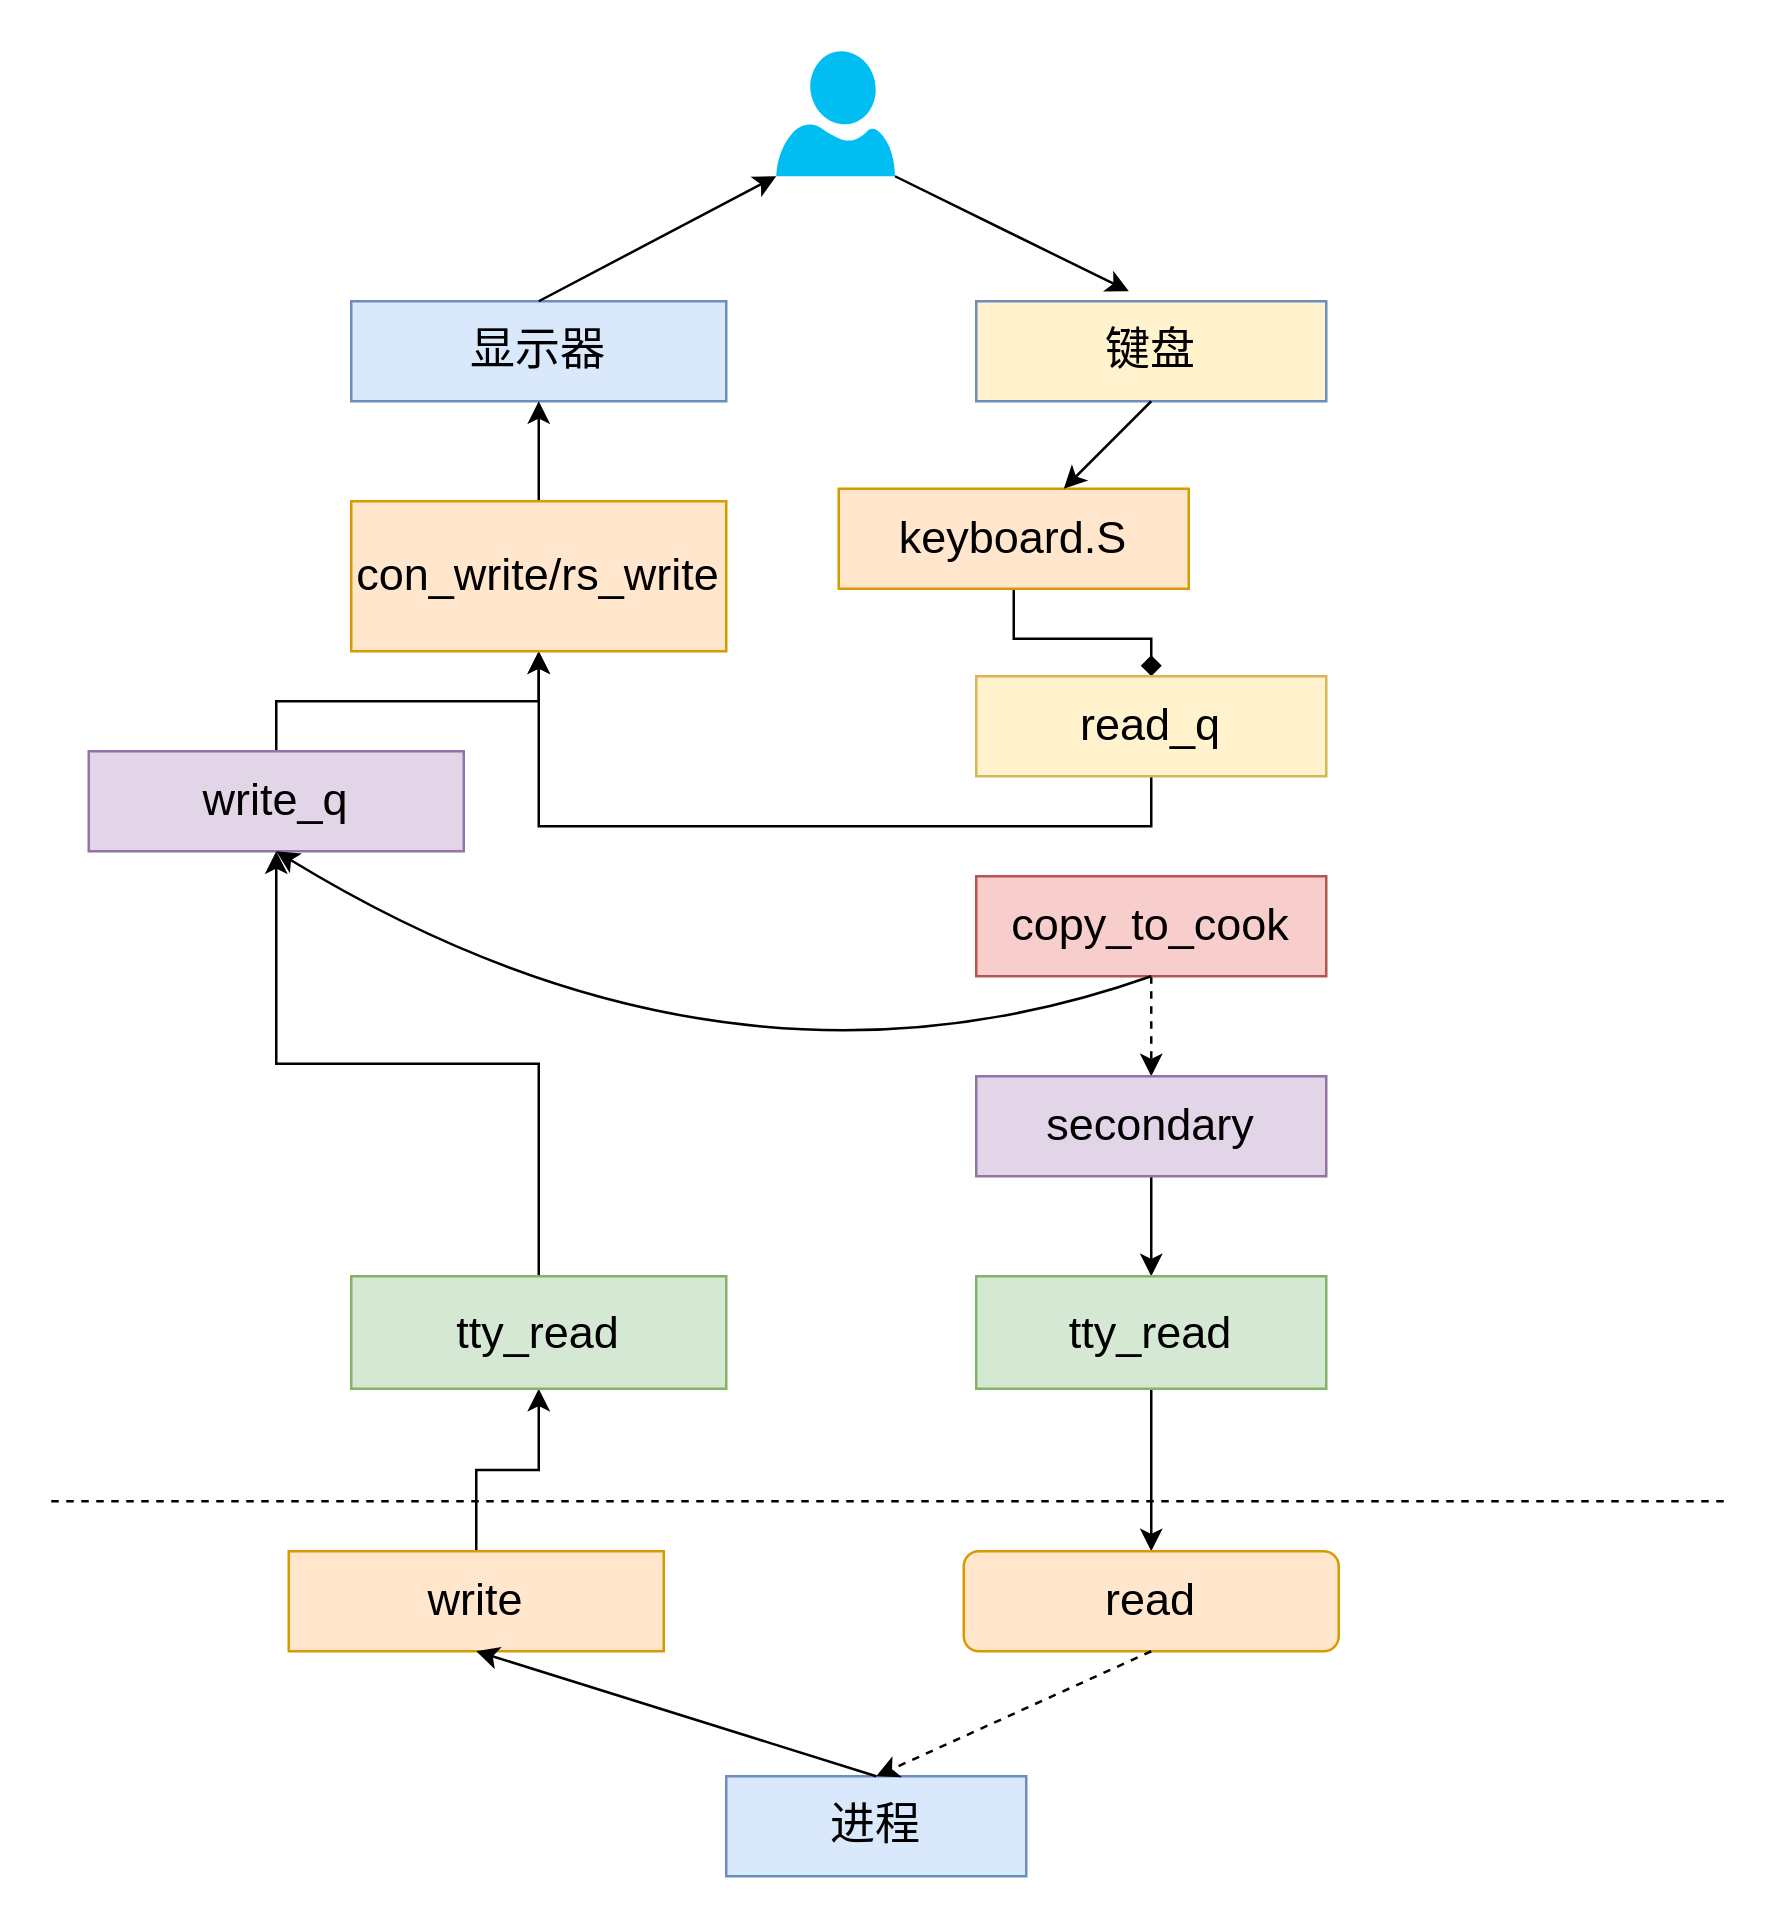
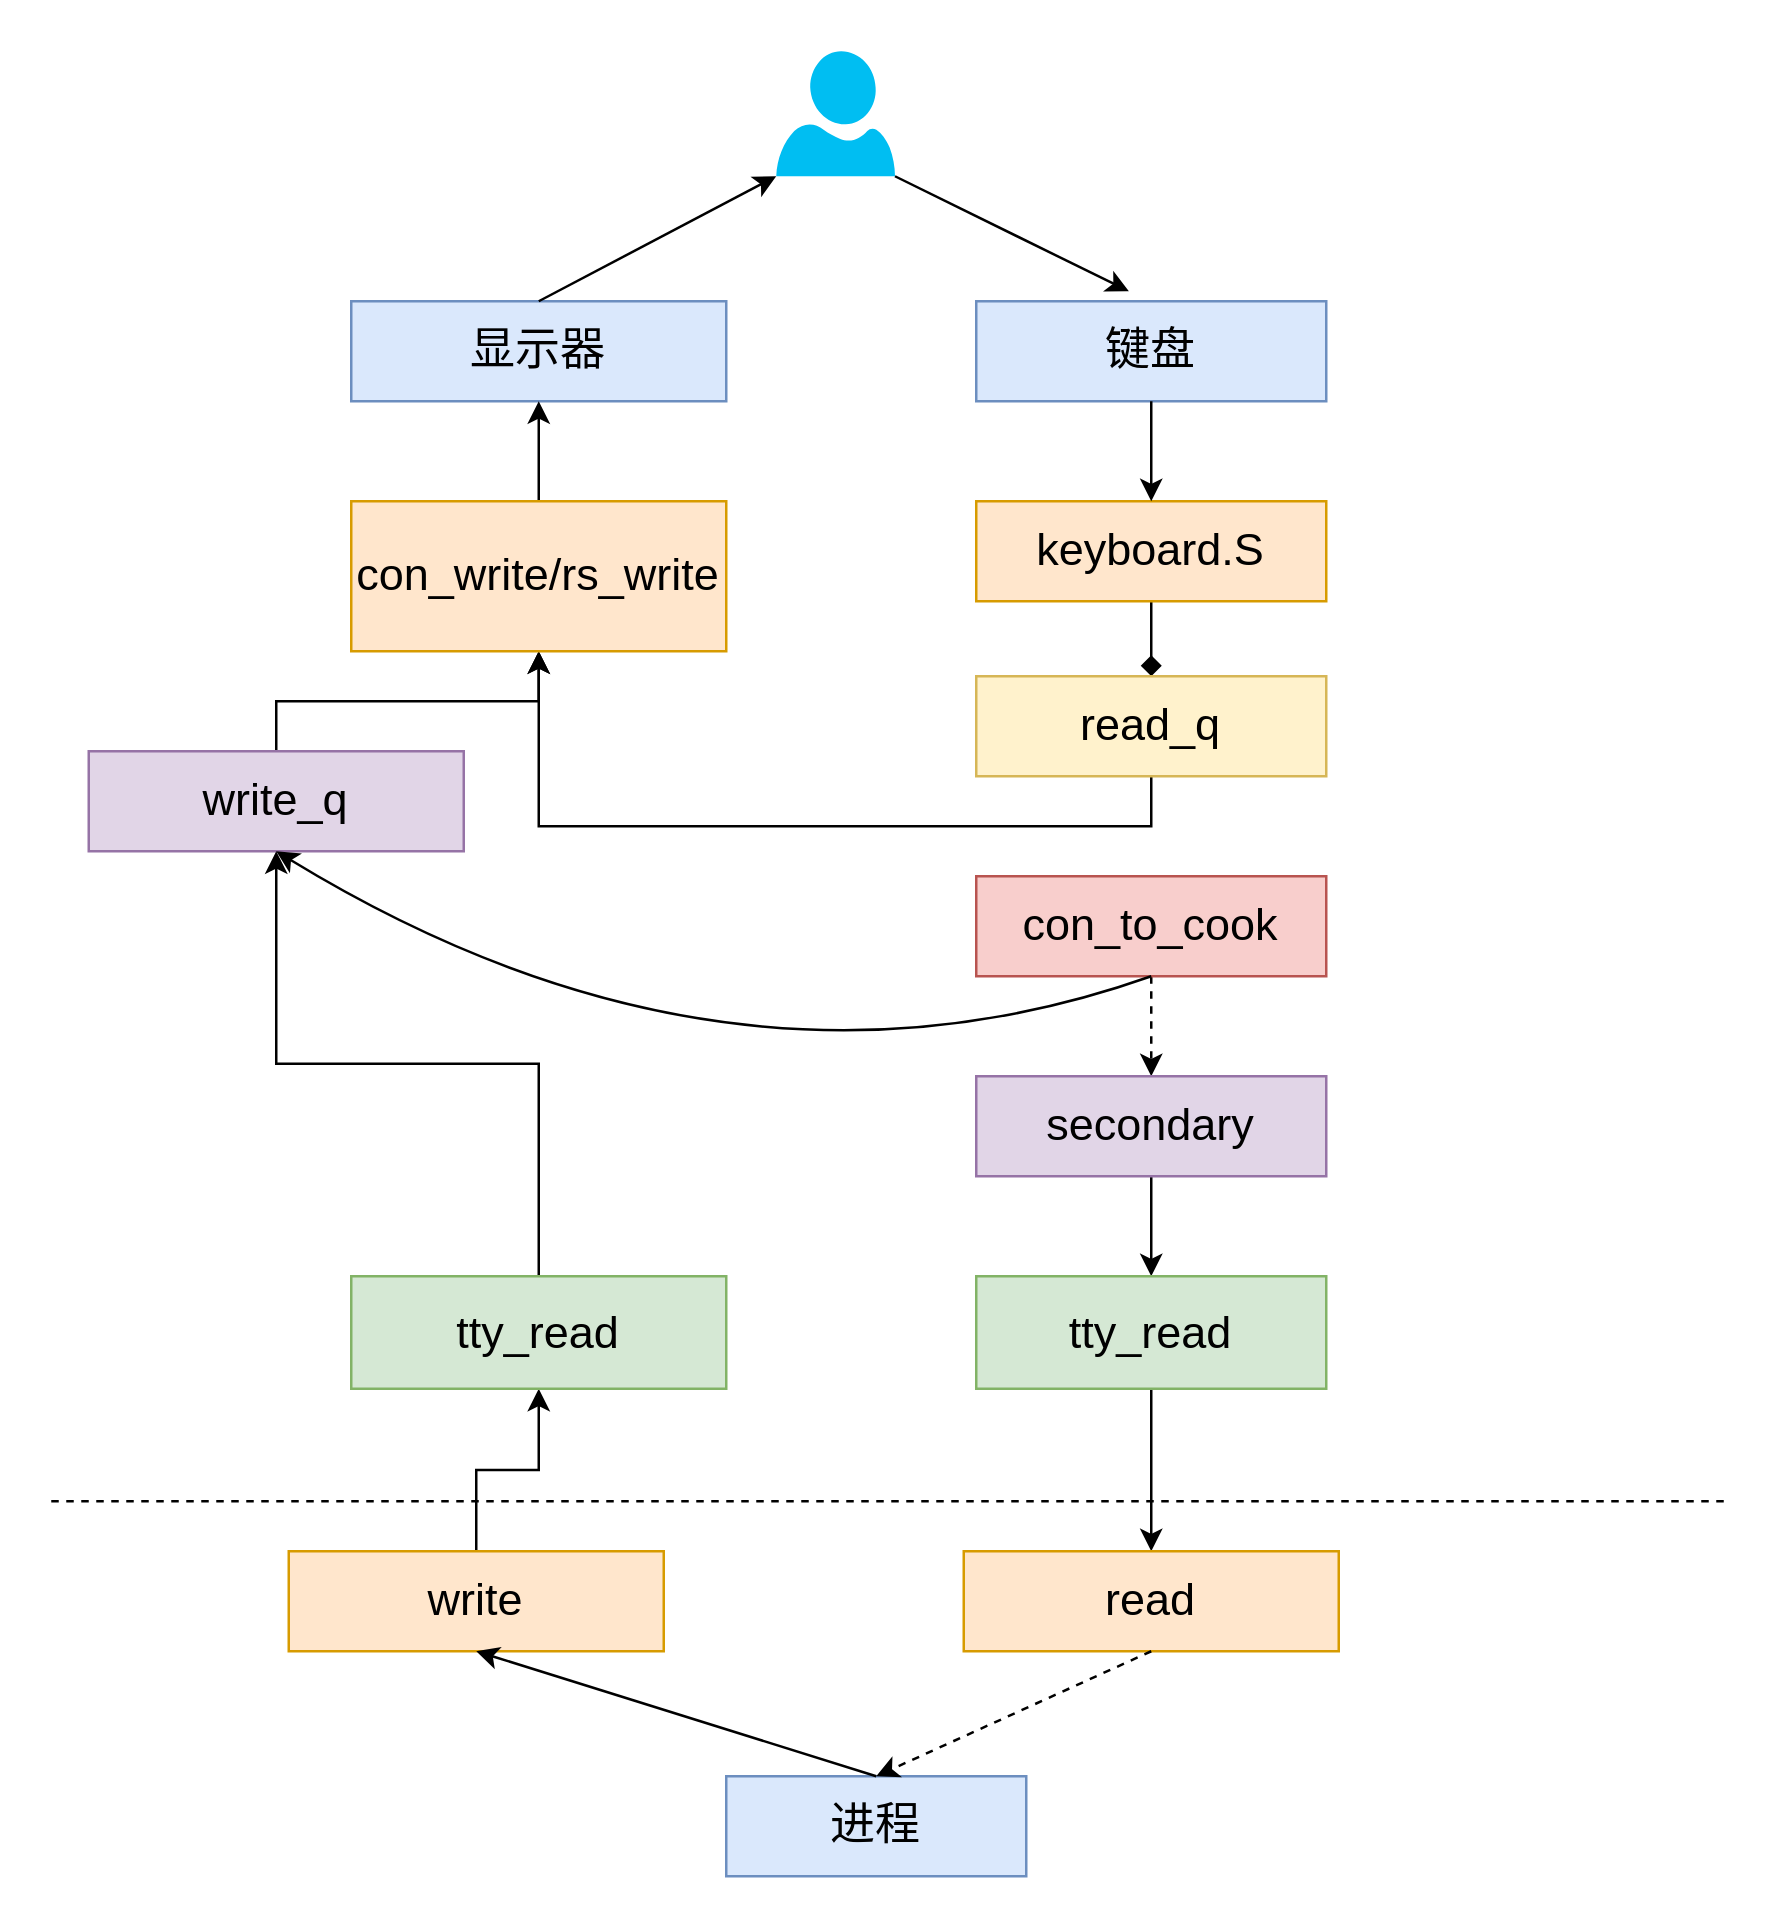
node "键盘": fillcolor #fff2cc -> #dae8fc
node "keyboard.S": moved (1014, 539) -> (1151, 551)
node "copy_to_cook": label "copy_to_cook" -> "con_to_cook"
node "read": shape rounded rectangle -> rectangle
